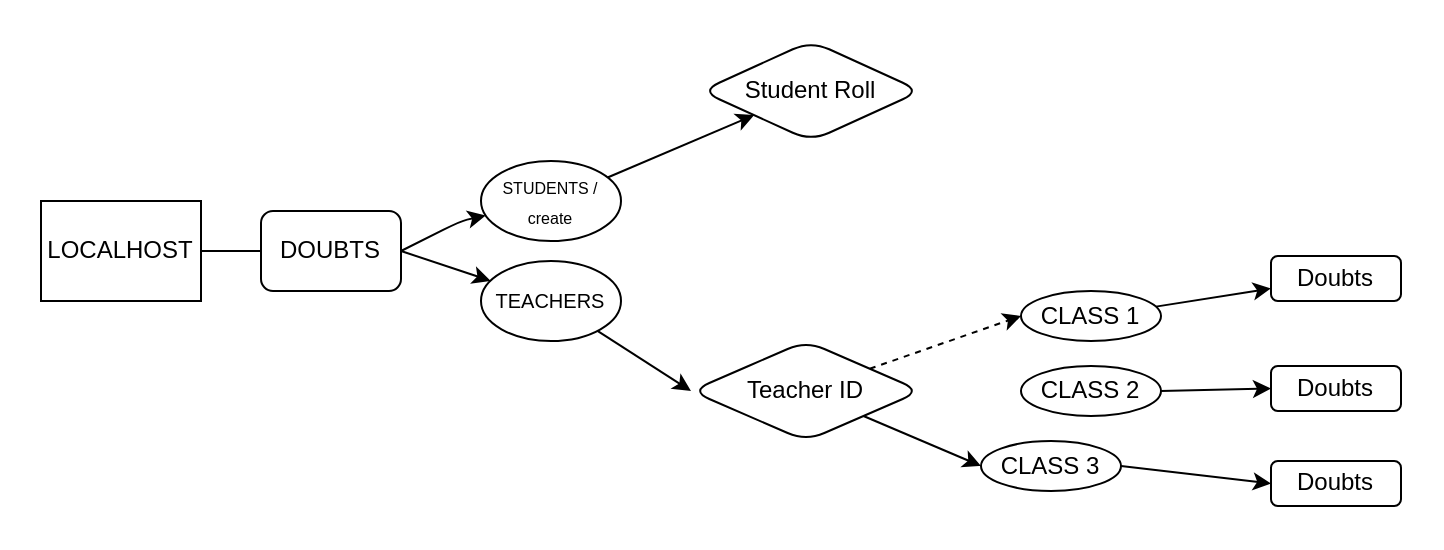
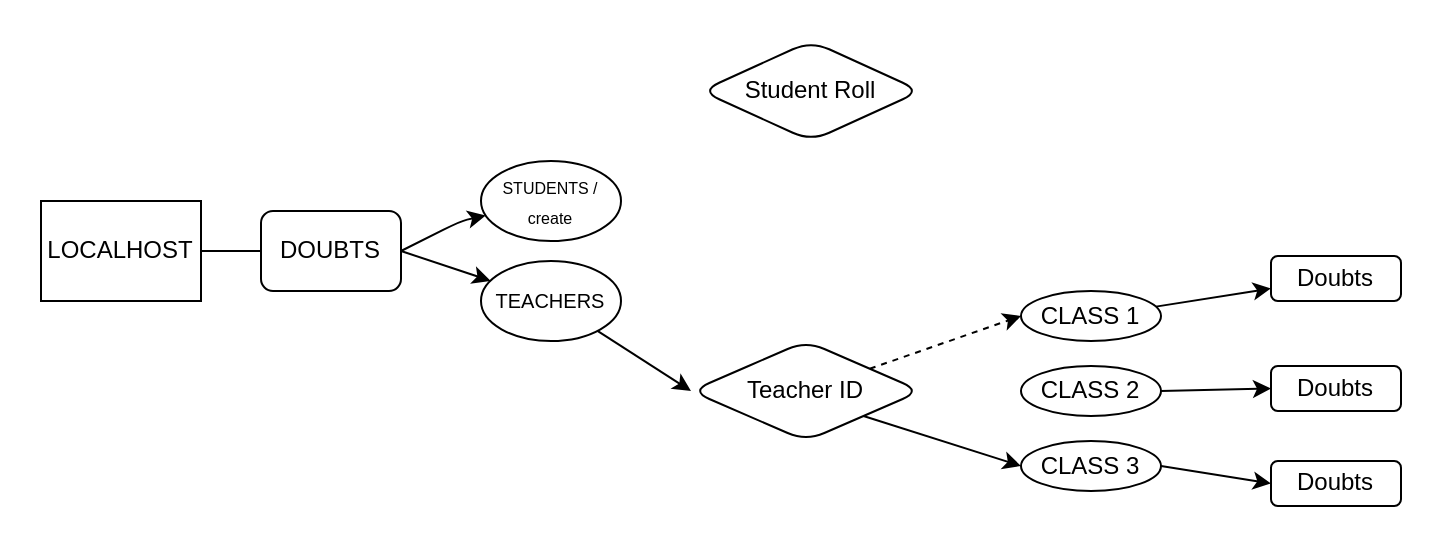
edge "STUDENTS / create" -> "Student Roll": removed
node "CLASS 3": moved (1051, 466) -> (1091, 466)
